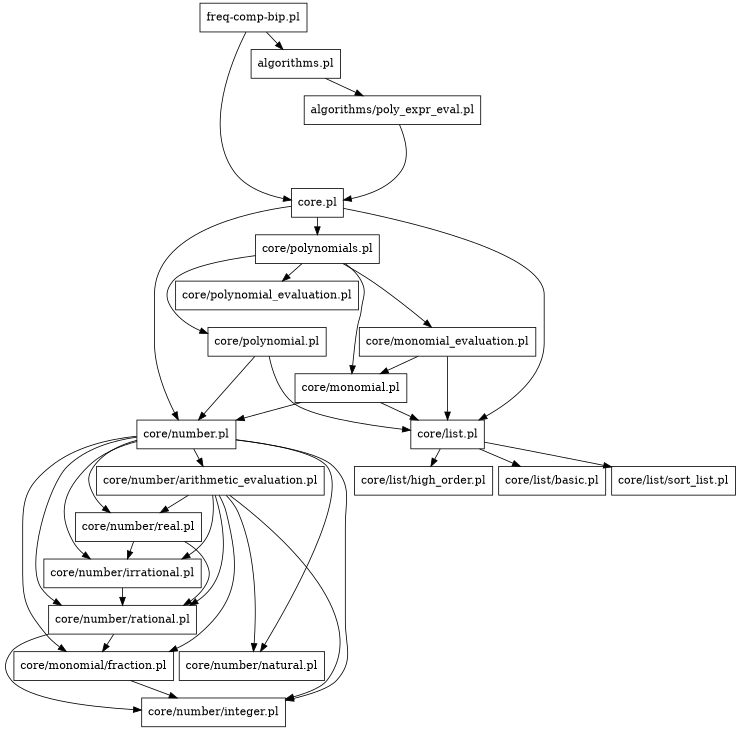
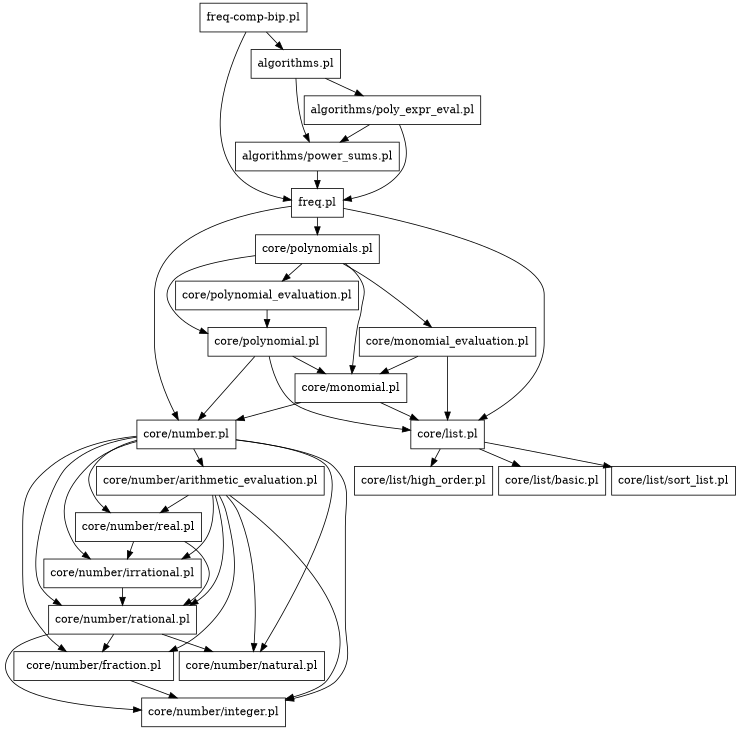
node "algorithms/power_sums.pl": added
node "core.pl": label "core.pl" -> "freq.pl"
edge "core/polynomial_evaluation.pl" -> "core/polynomial.pl": added
edge "core/polynomial.pl" -> "core/monomial.pl": added
edge "core/number/rational.pl" -> "core/number/natural.pl": added
node "core/monomial/fraction.pl": label "core/monomial/fraction.pl" -> "core/number/fraction.pl"
